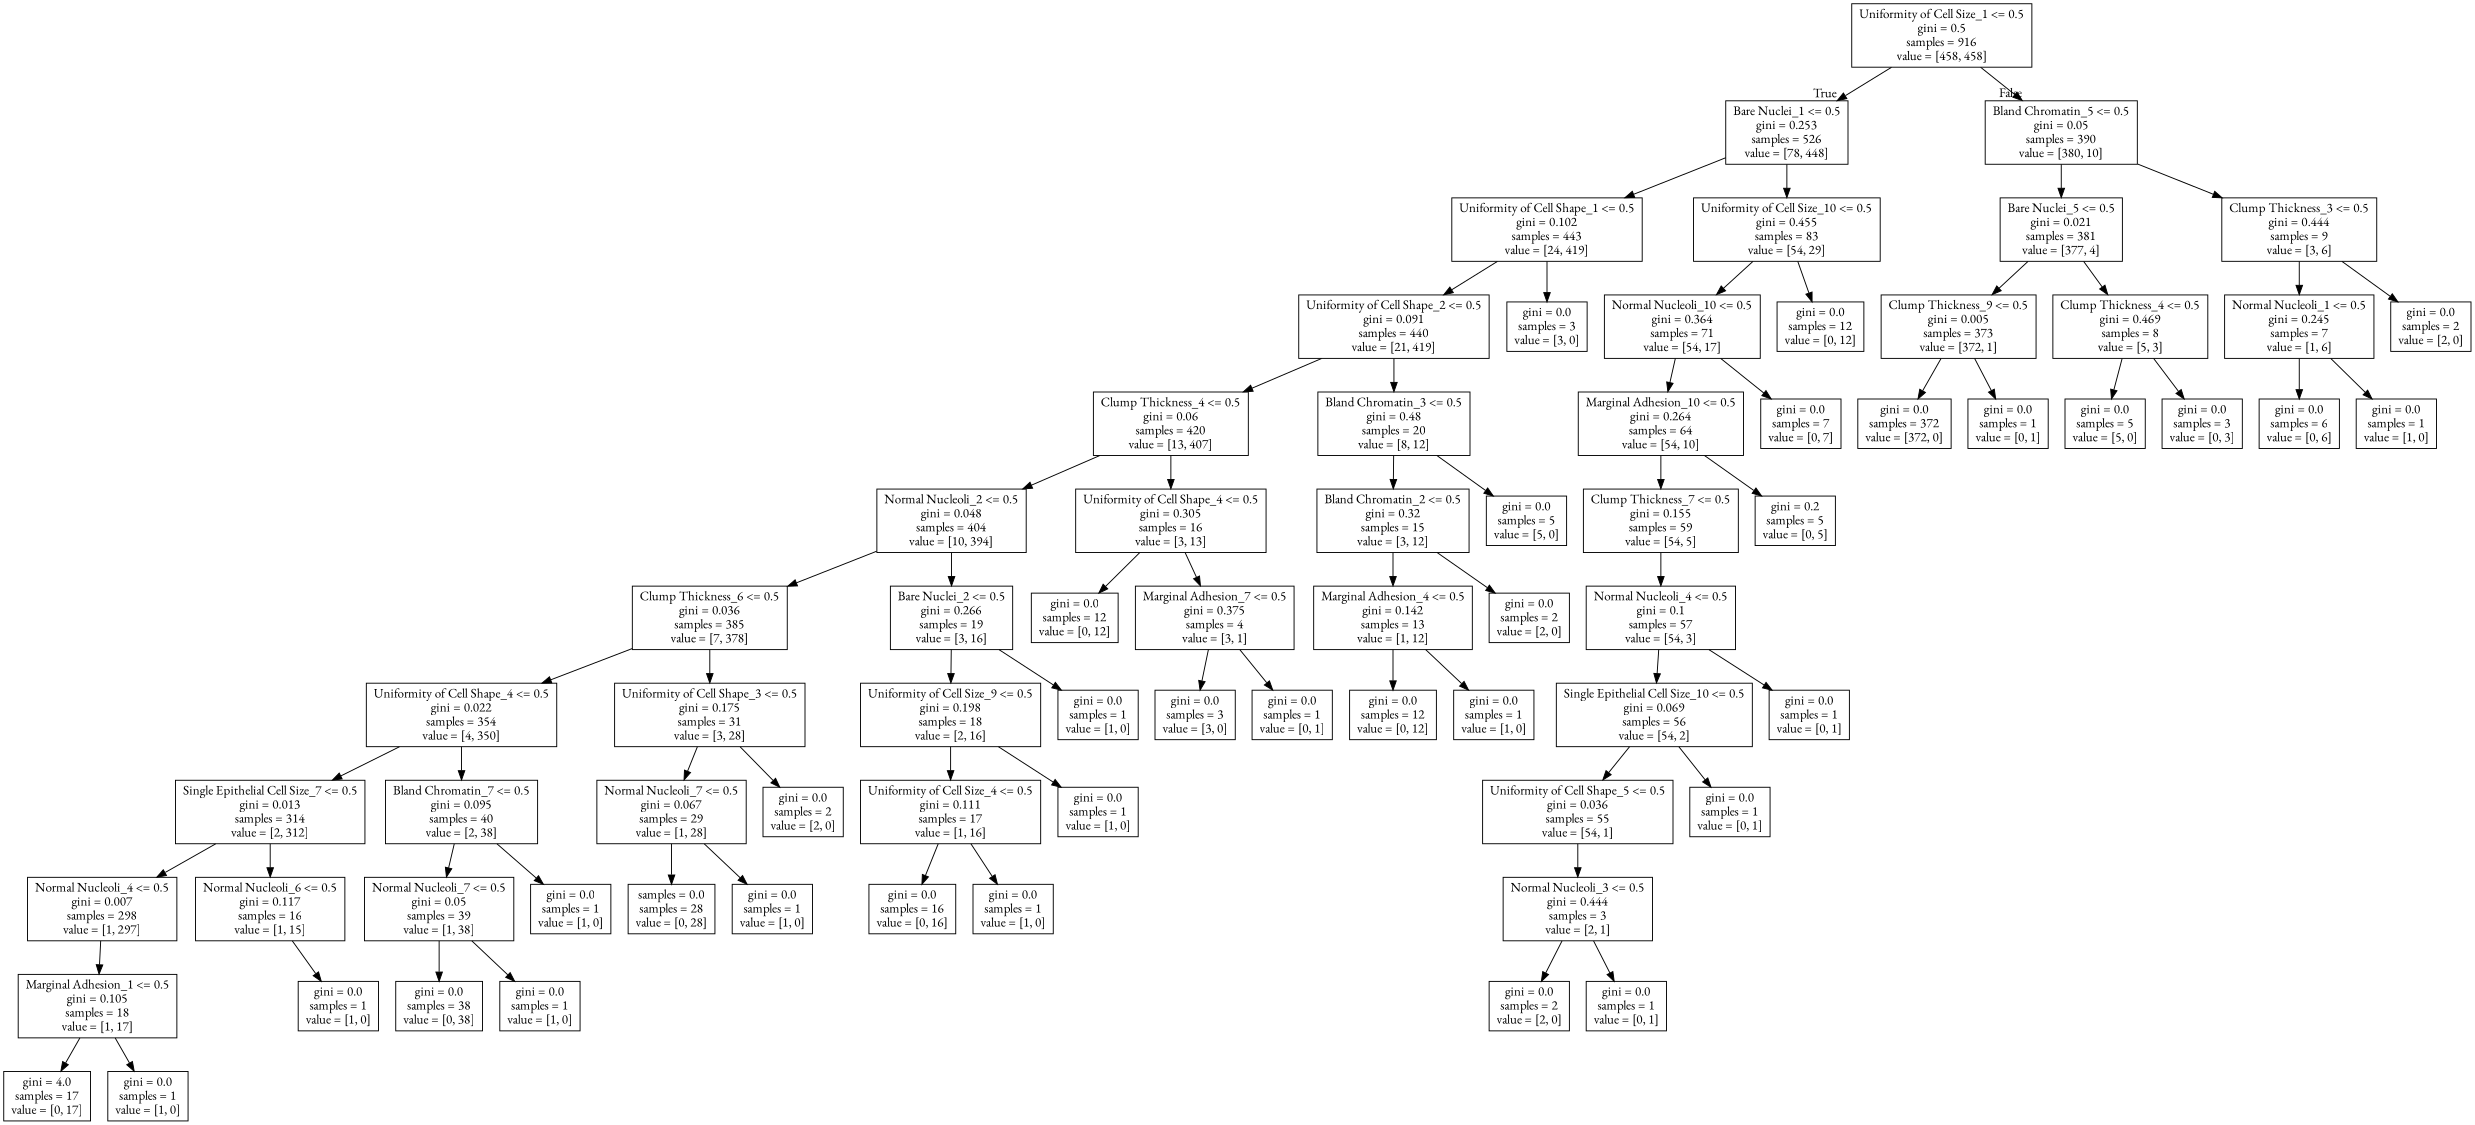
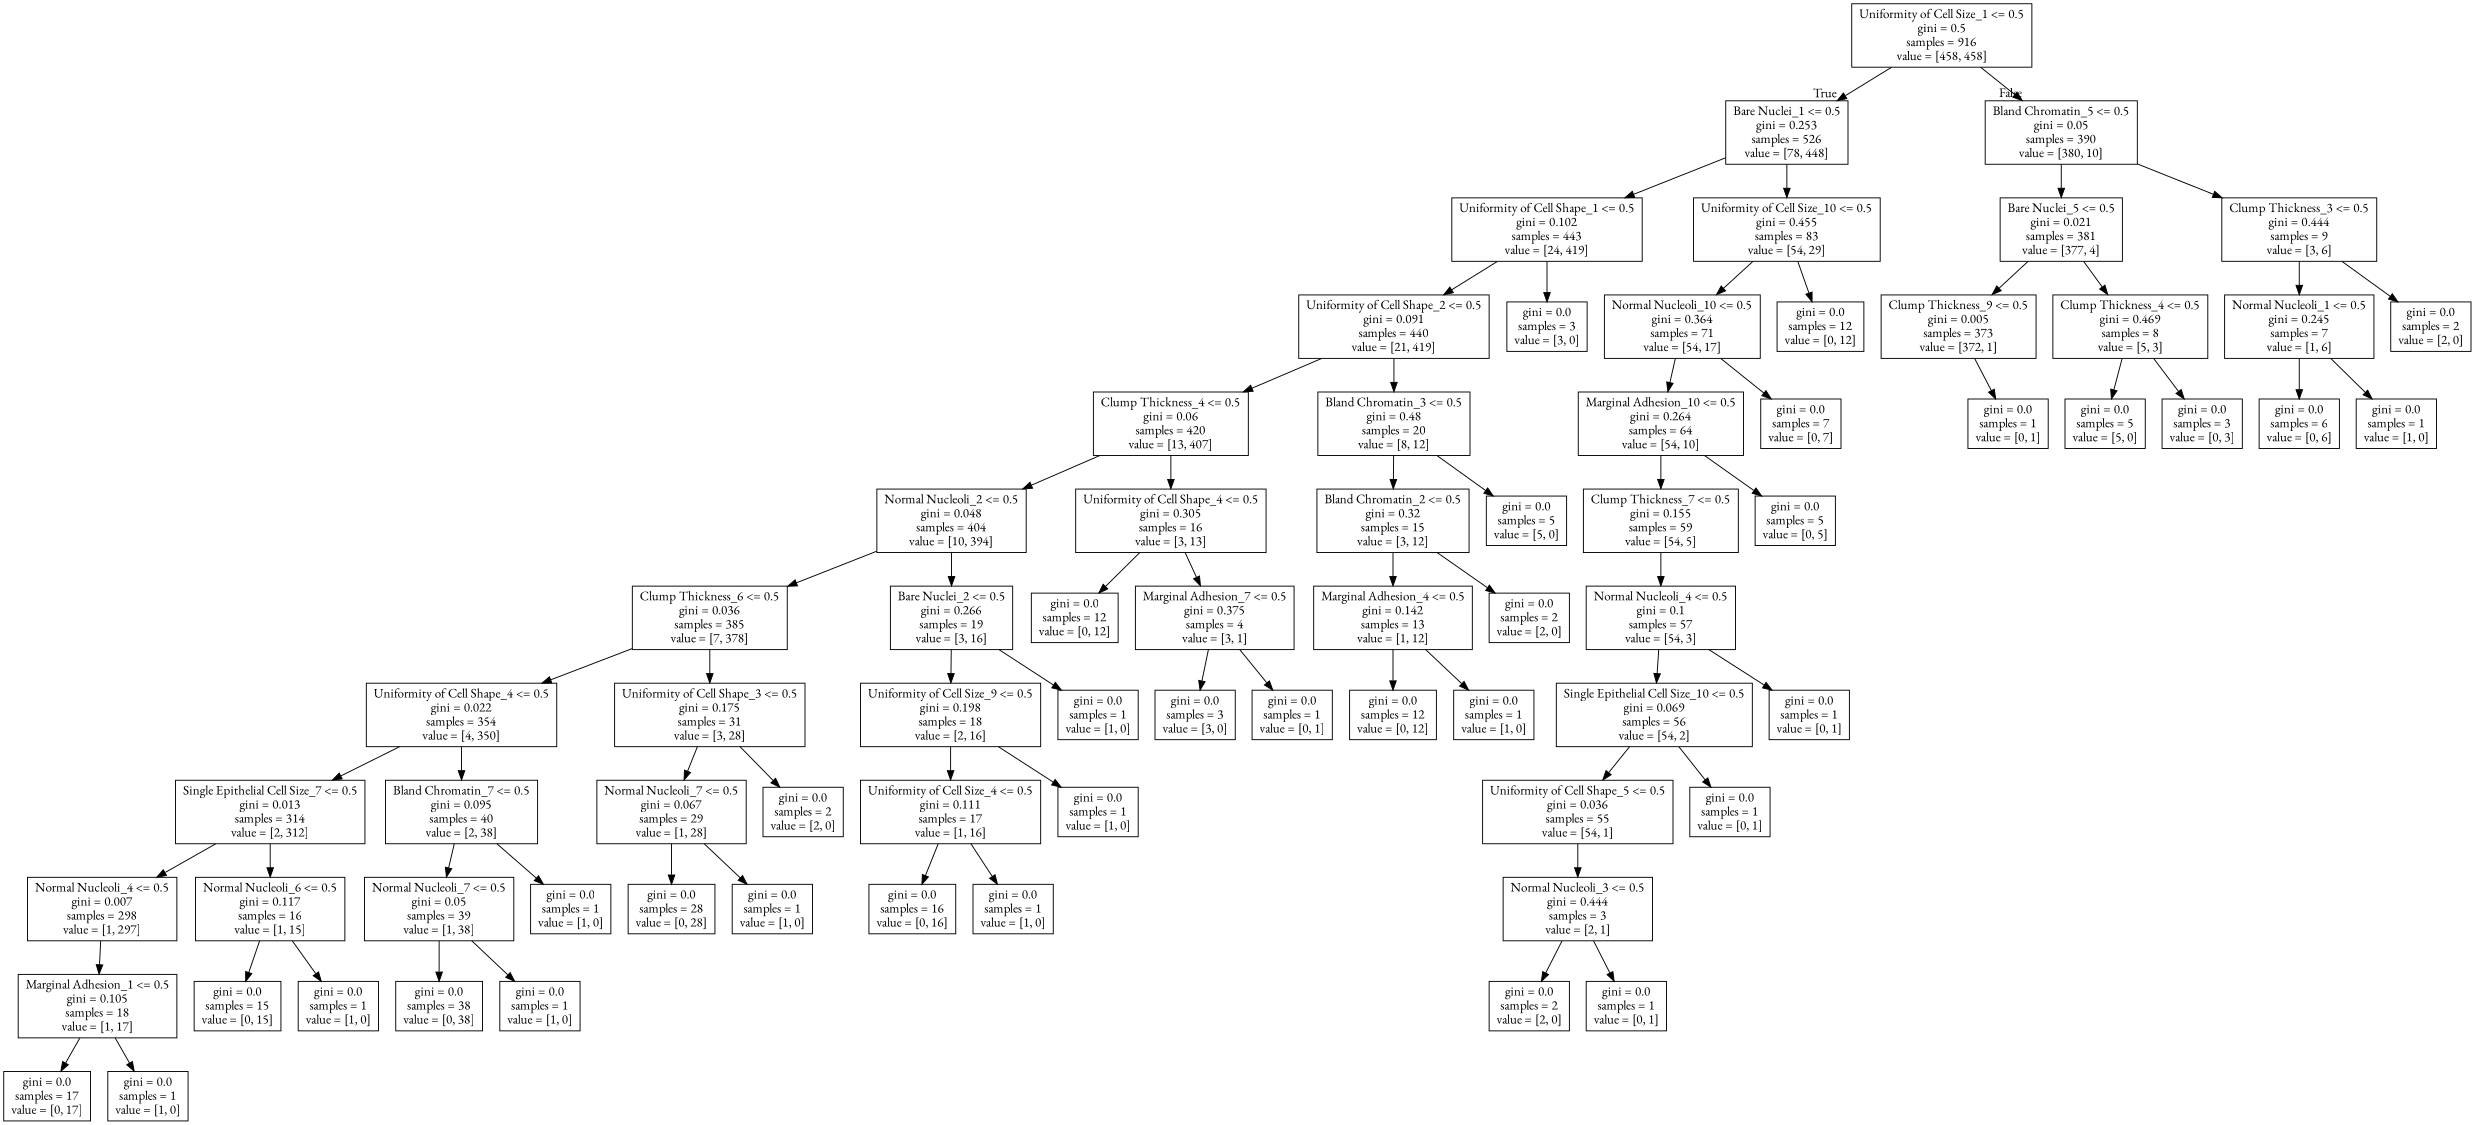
node "gini = 0.0 samples = 372 value = [372, 0]": removed
node "gini = 0.2 samples = 5 value = [0, 5]": label "gini = 0.2 samples = 5 value = [0, 5]" -> "gini = 0.0 samples = 5 value = [0, 5]"
node "samples = 0.0 samples = 28 value = [0, 28]": label "samples = 0.0 samples = 28 value = [0, 28]" -> "gini = 0.0 samples = 28 value = [0, 28]"
node "gini = 0.0 samples = 15 value = [0, 15]": added
node "gini = 4.0 samples = 17 value = [0, 17]": label "gini = 4.0 samples = 17 value = [0, 17]" -> "gini = 0.0 samples = 17 value = [0, 17]"
